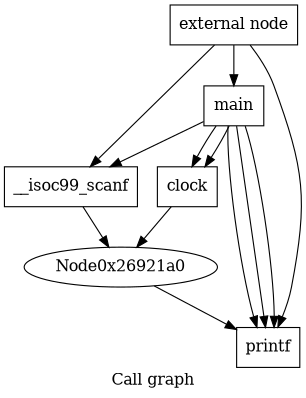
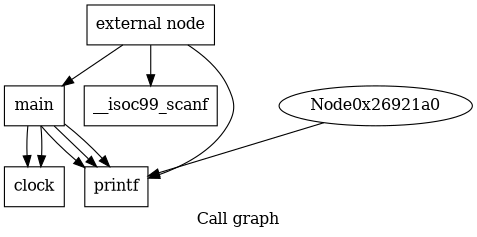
edge "main" -> "__isoc99_scanf": removed
edge "__isoc99_scanf" -> "Node0x26921a0": removed
edge "clock" -> "Node0x26921a0": removed
